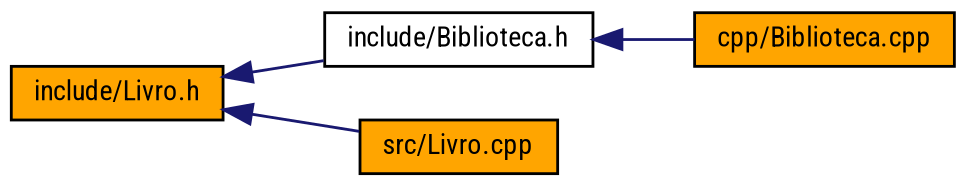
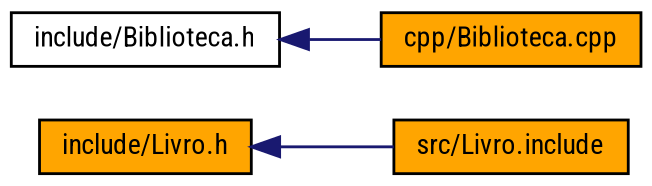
edge "include/Biblioteca.h" -> "include/Livro.h": removed
node "src/Livro.cpp": label "src/Livro.cpp" -> "src/Livro.include"
